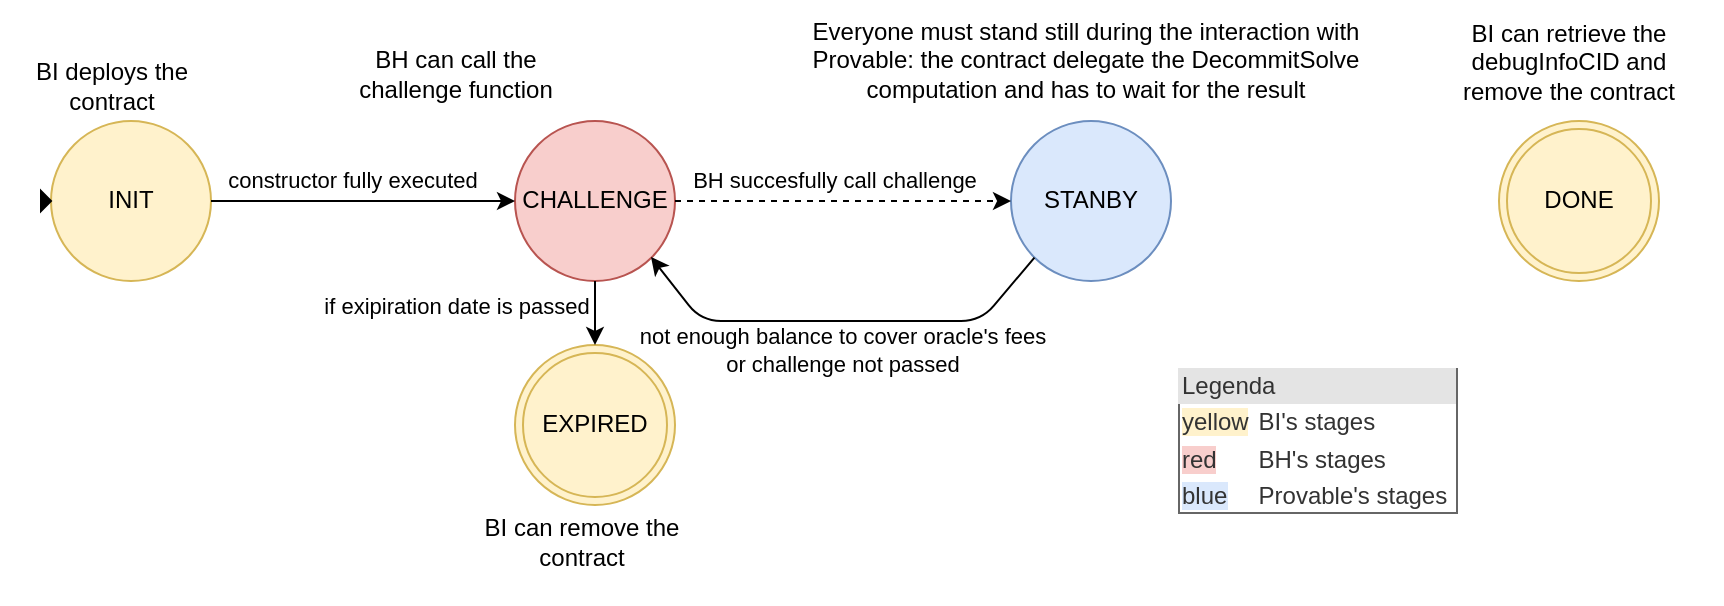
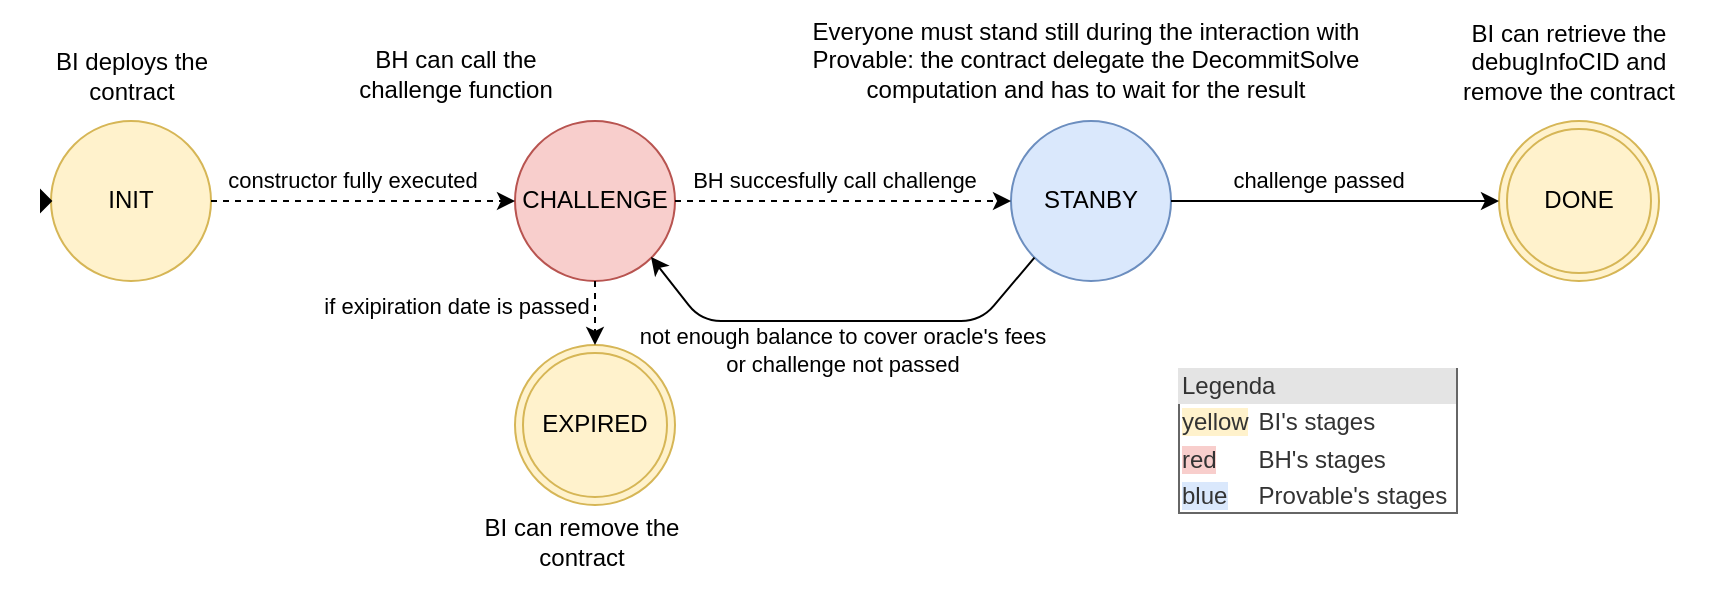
node "BI deploys the contract": moved (113, 87) -> (133, 77)
edge "INIT" -> "CHALLENGE": style solid -> dashed
edge "STANBY" -> "DONE": added, label "challenge passed"
edge "CHALLENGE" -> "EXPIRED": style solid -> dashed
